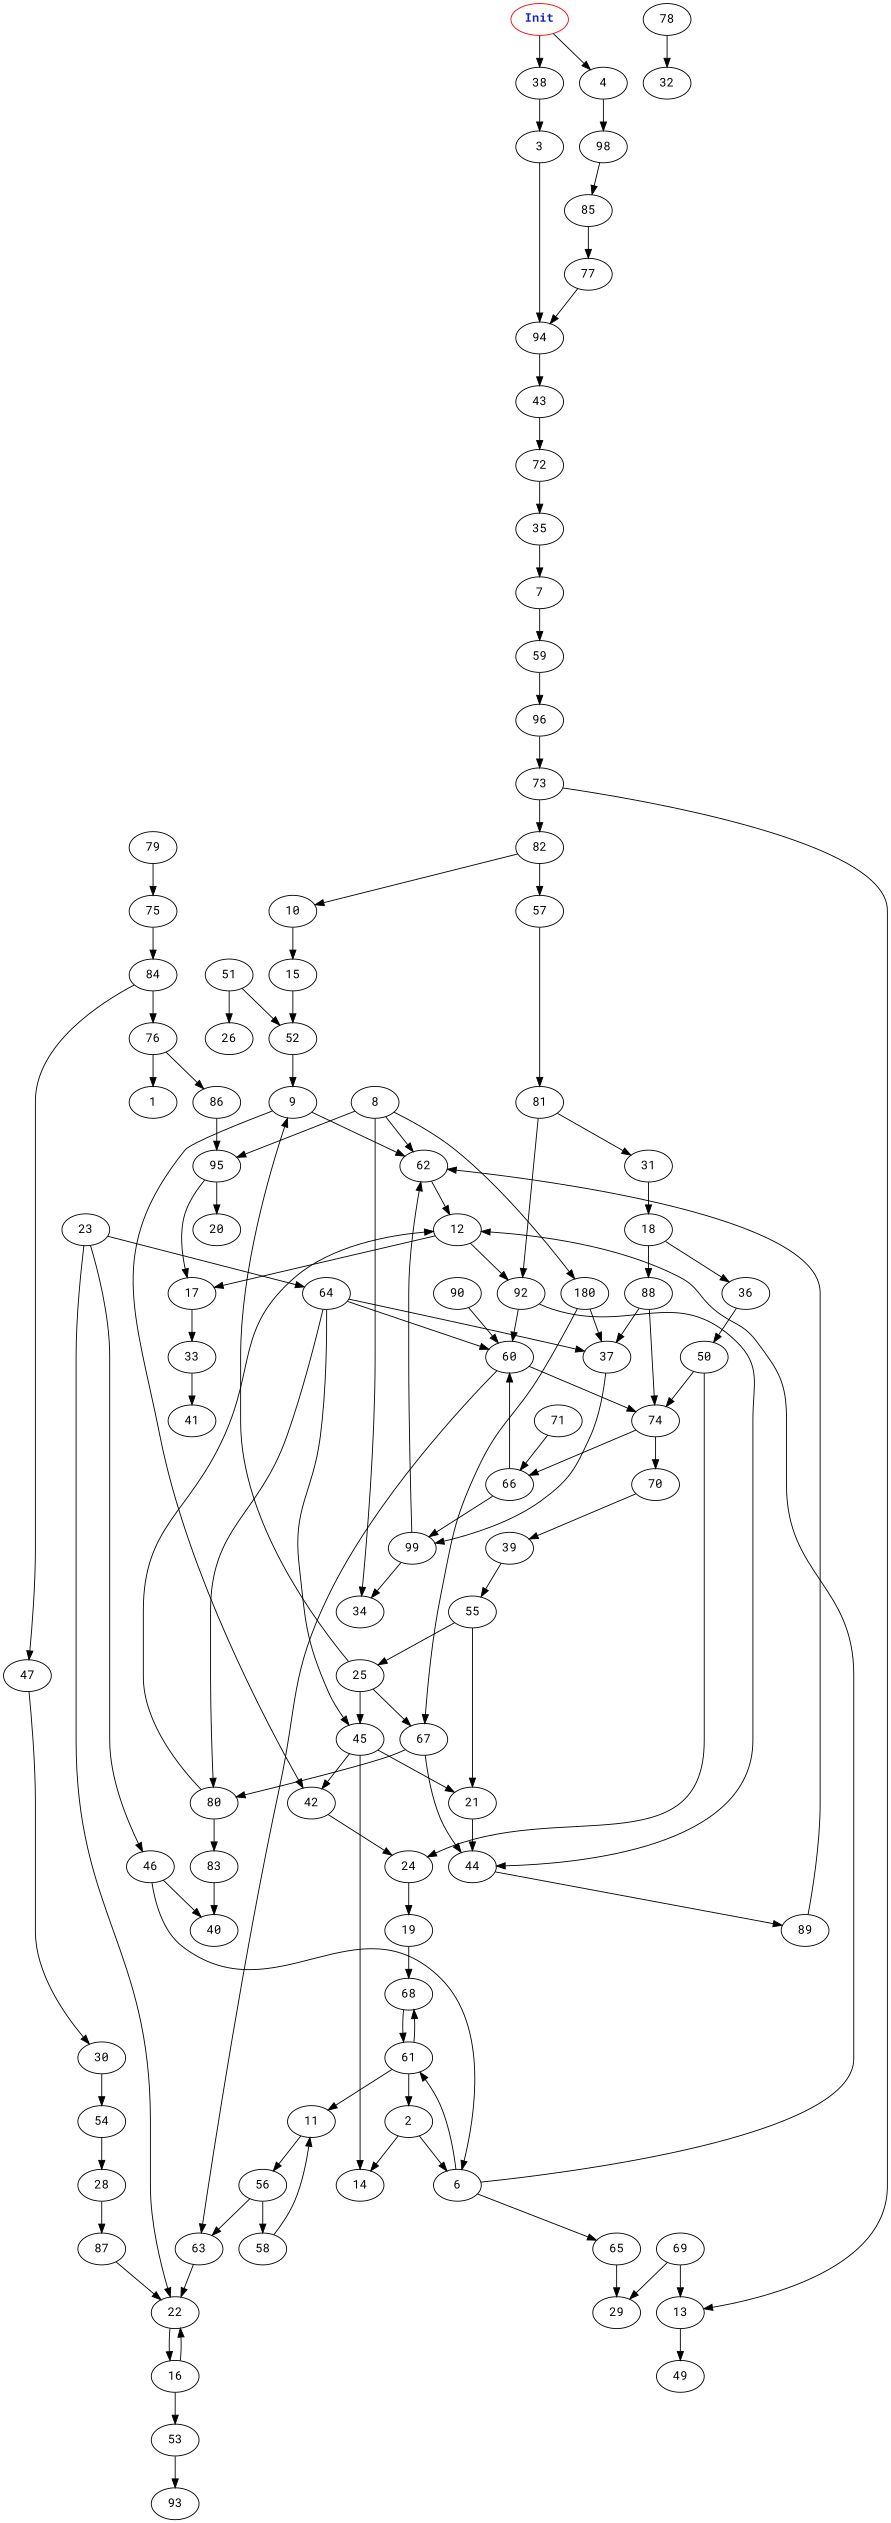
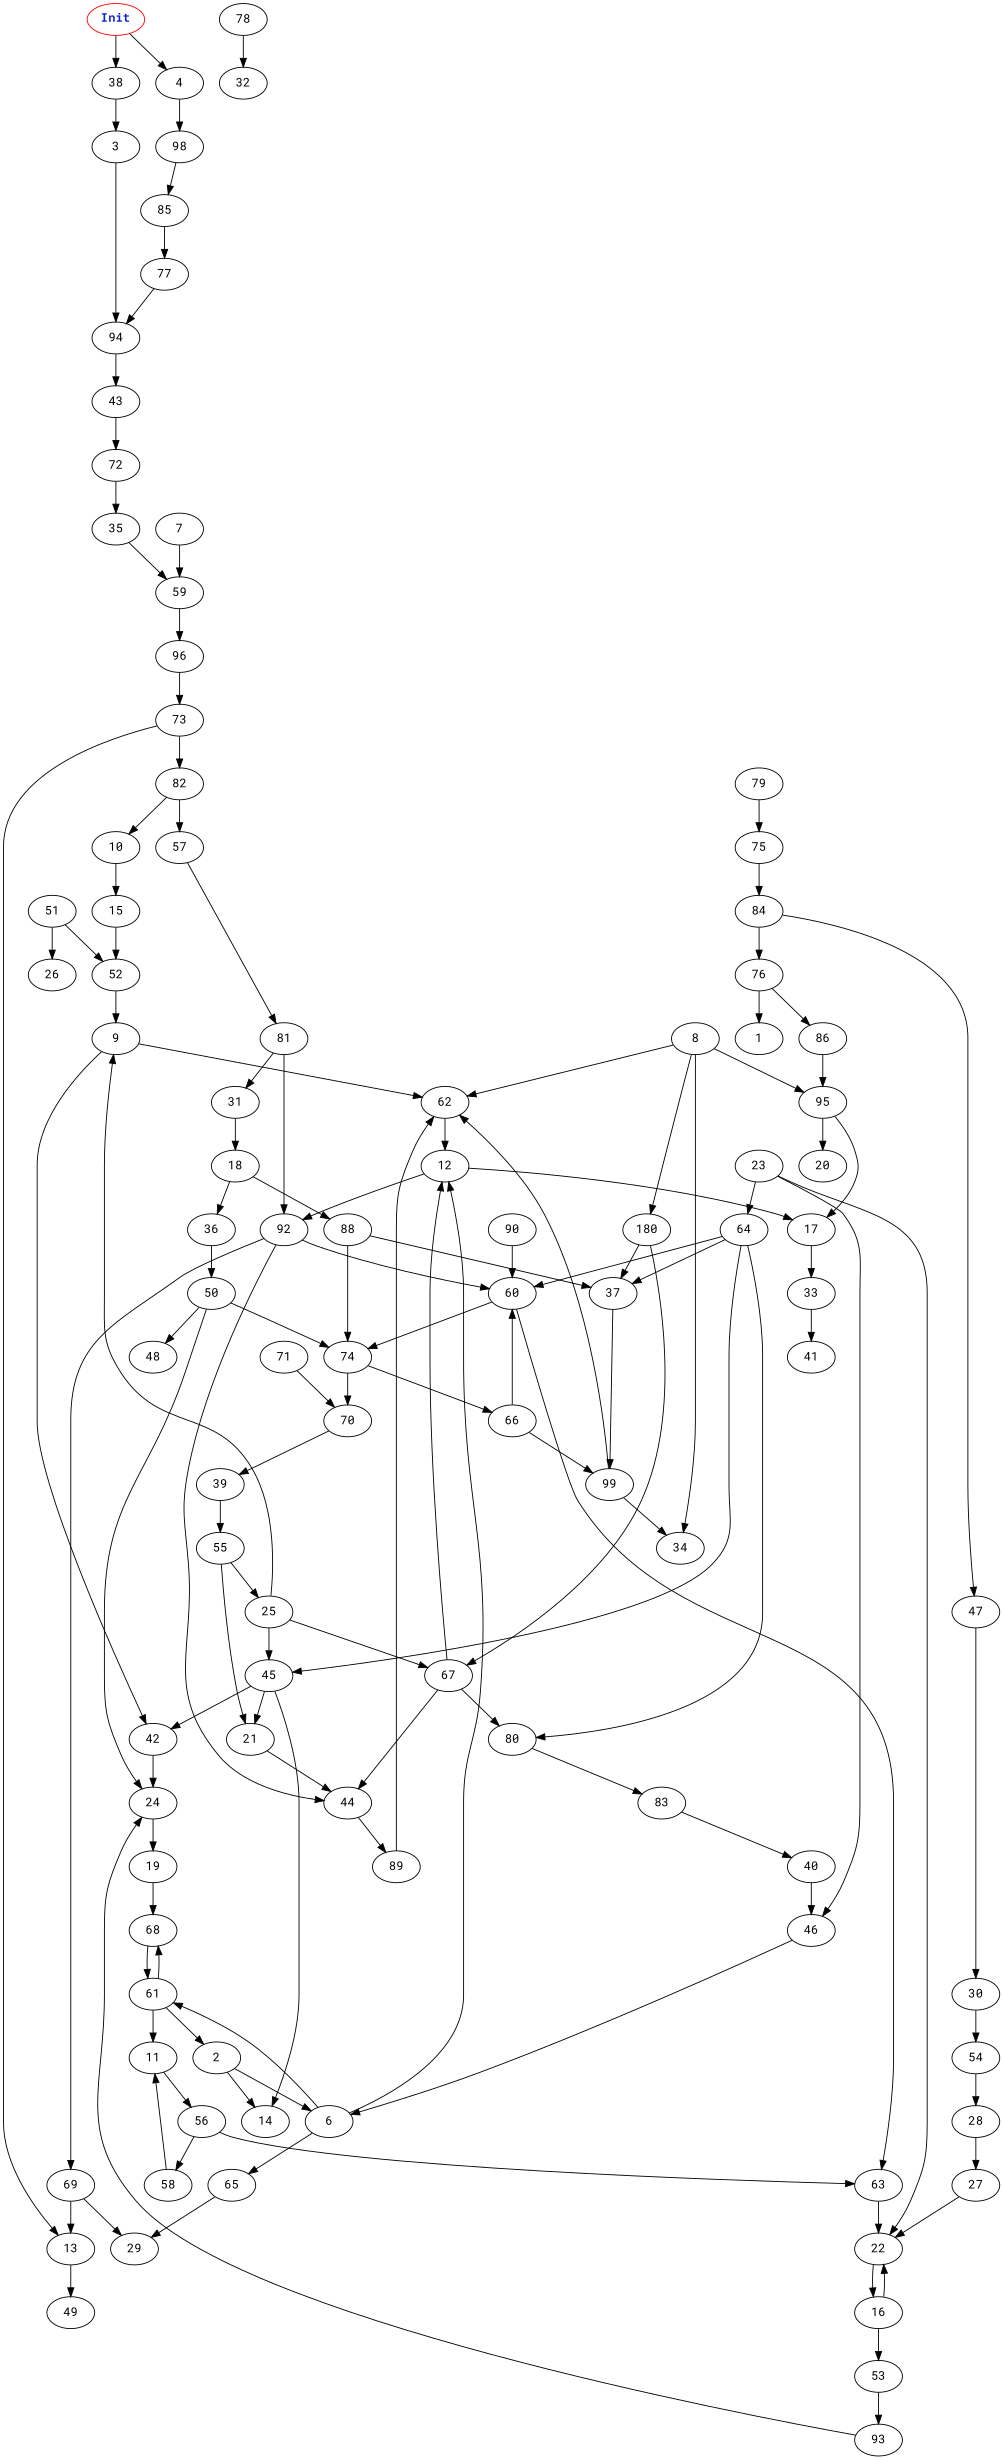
edge "35" -> "7": now "35" -> "59"
node "48": added
edge "71" -> "66": now "71" -> "70"
edge "80" -> "12": now "67" -> "12"
edge "92" -> "69": added
edge "46" -> "40": reversed
node "87": label "87" -> "27"
edge "93" -> "24": added
